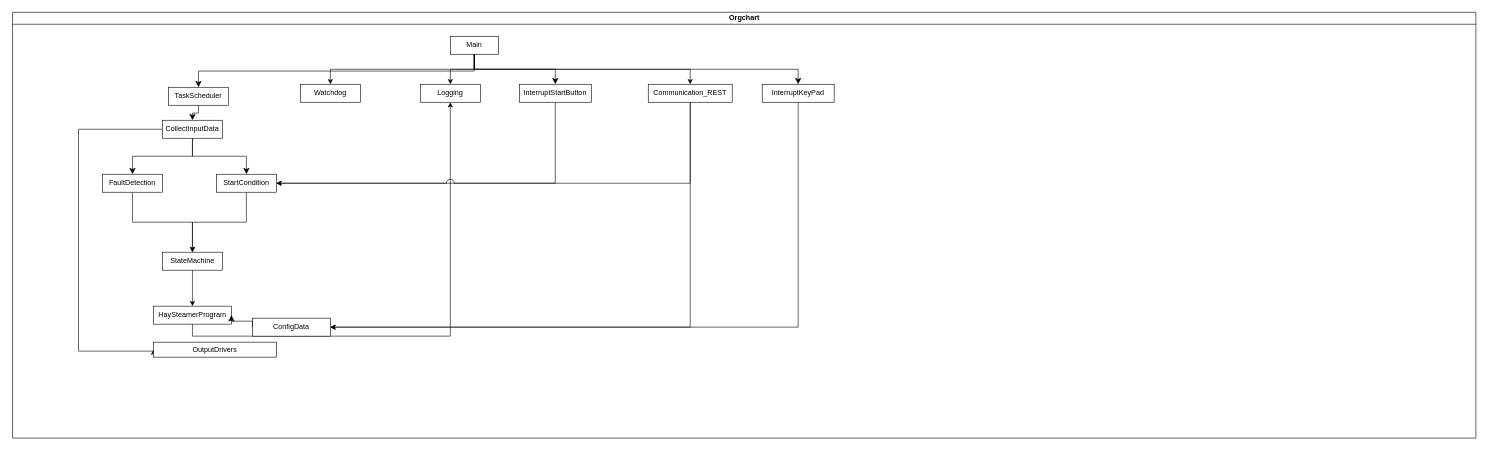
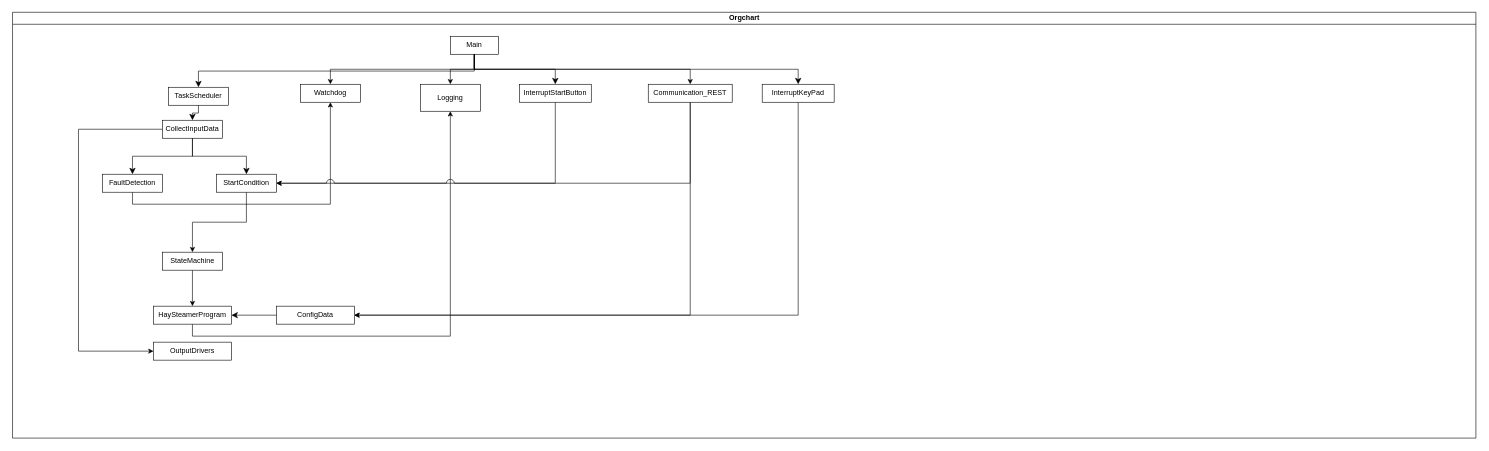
node "Logging": size 60x18 -> 60x27
edge "FaultDetection" -> "StateMachine": now "FaultDetection" -> "Watchdog"
node "ConfigData": moved (291, 327) -> (315, 315)
node "OutputDrivers": size 123x15 -> 78x18
